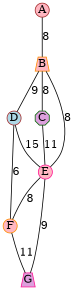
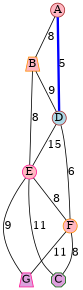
edge "A" -- "D": added, label "5"
edge "B" -- "C": now "F" -- "C"
